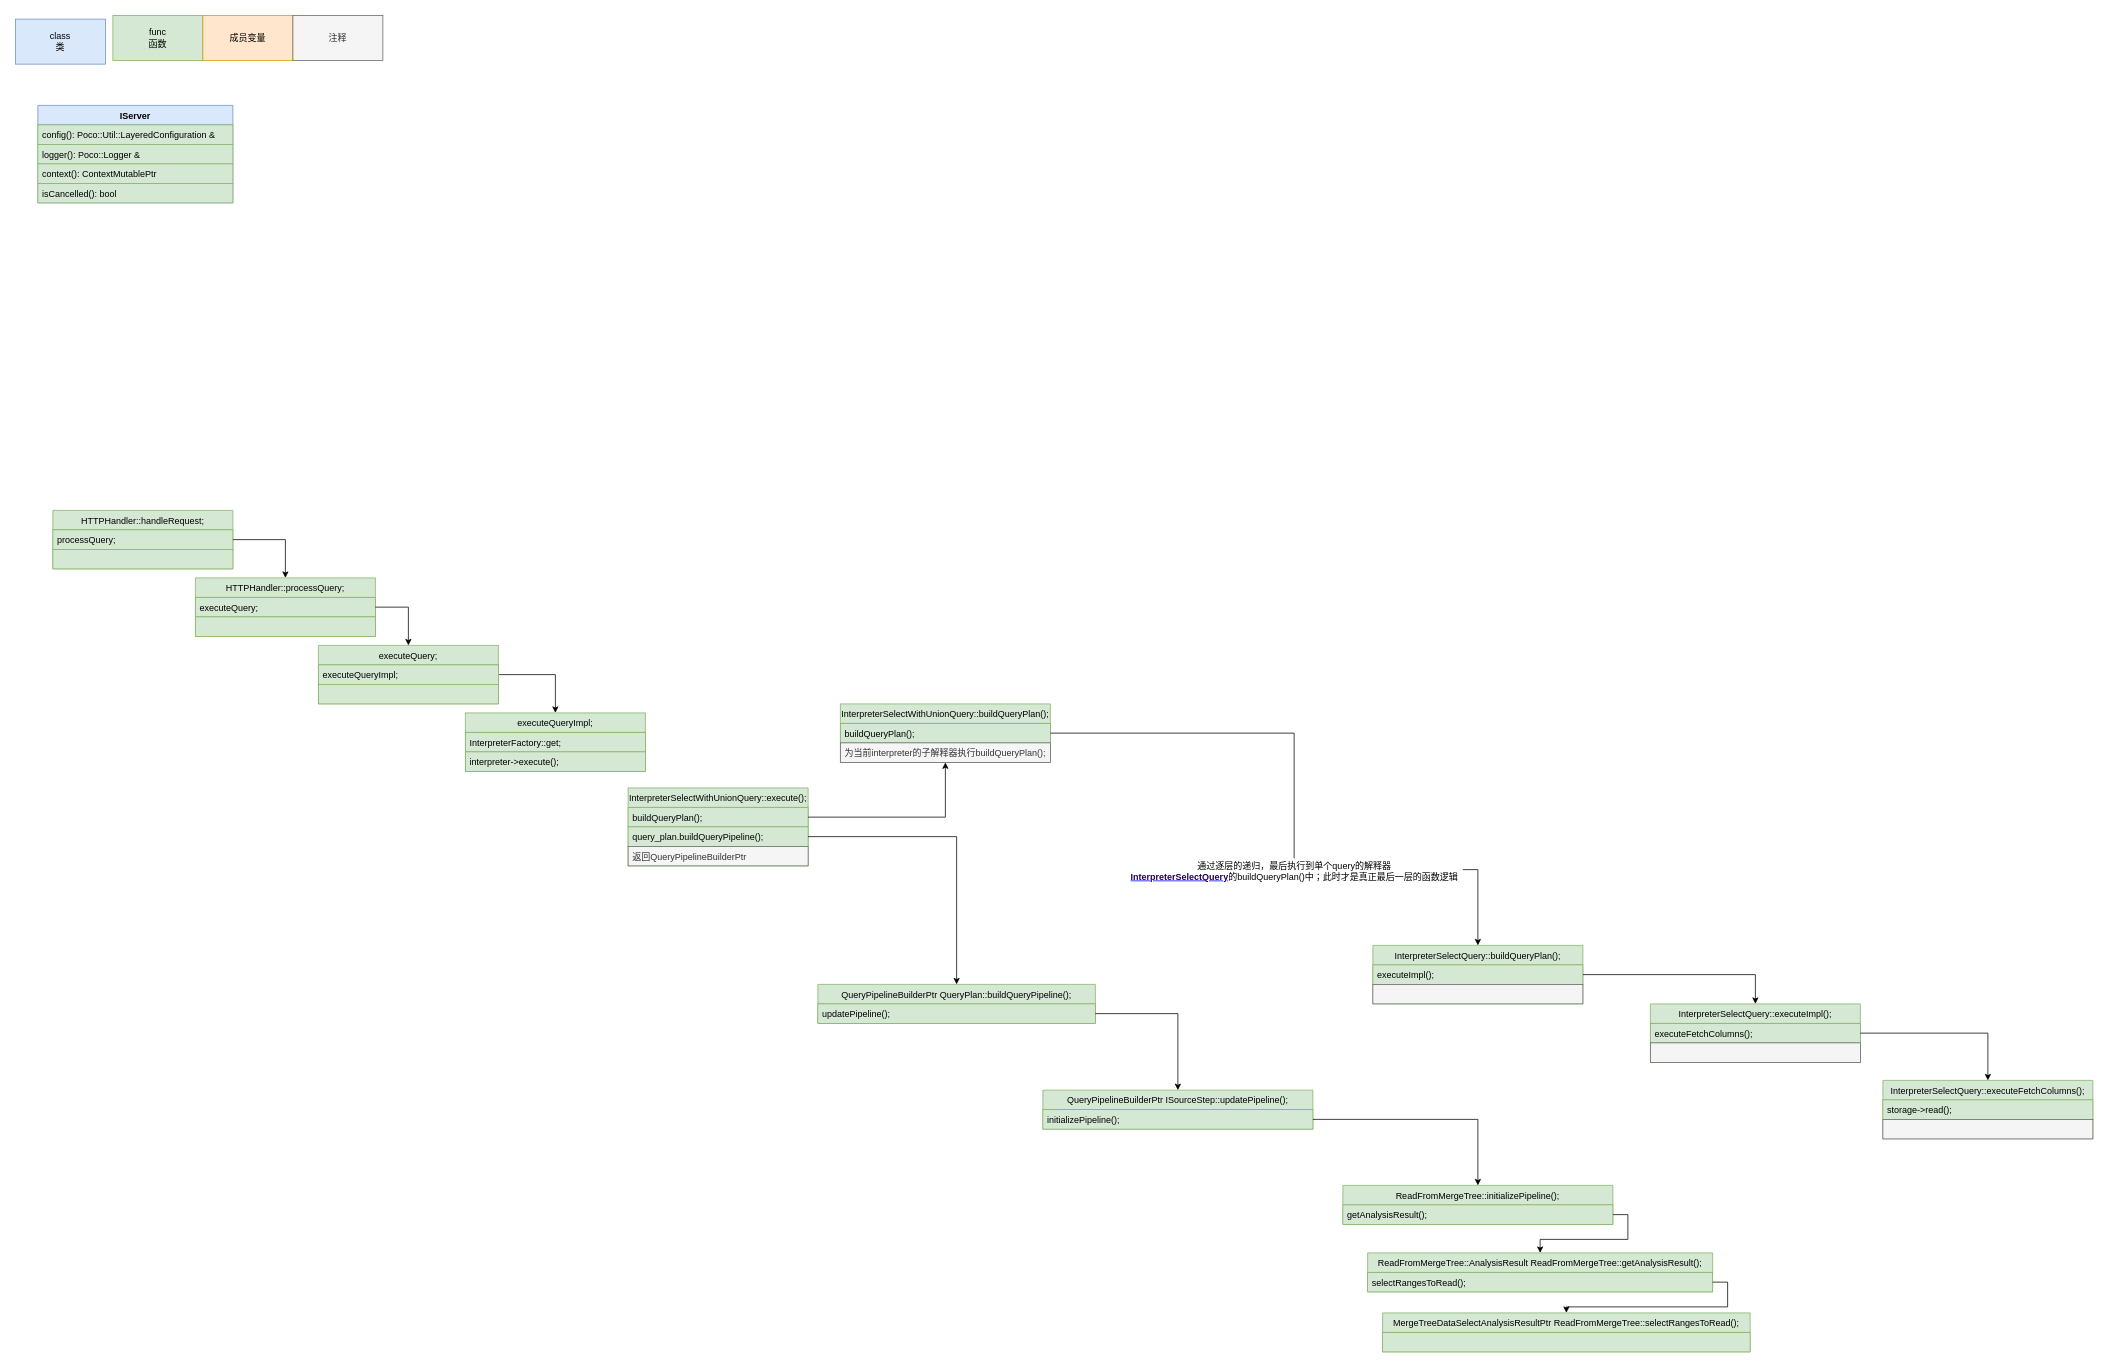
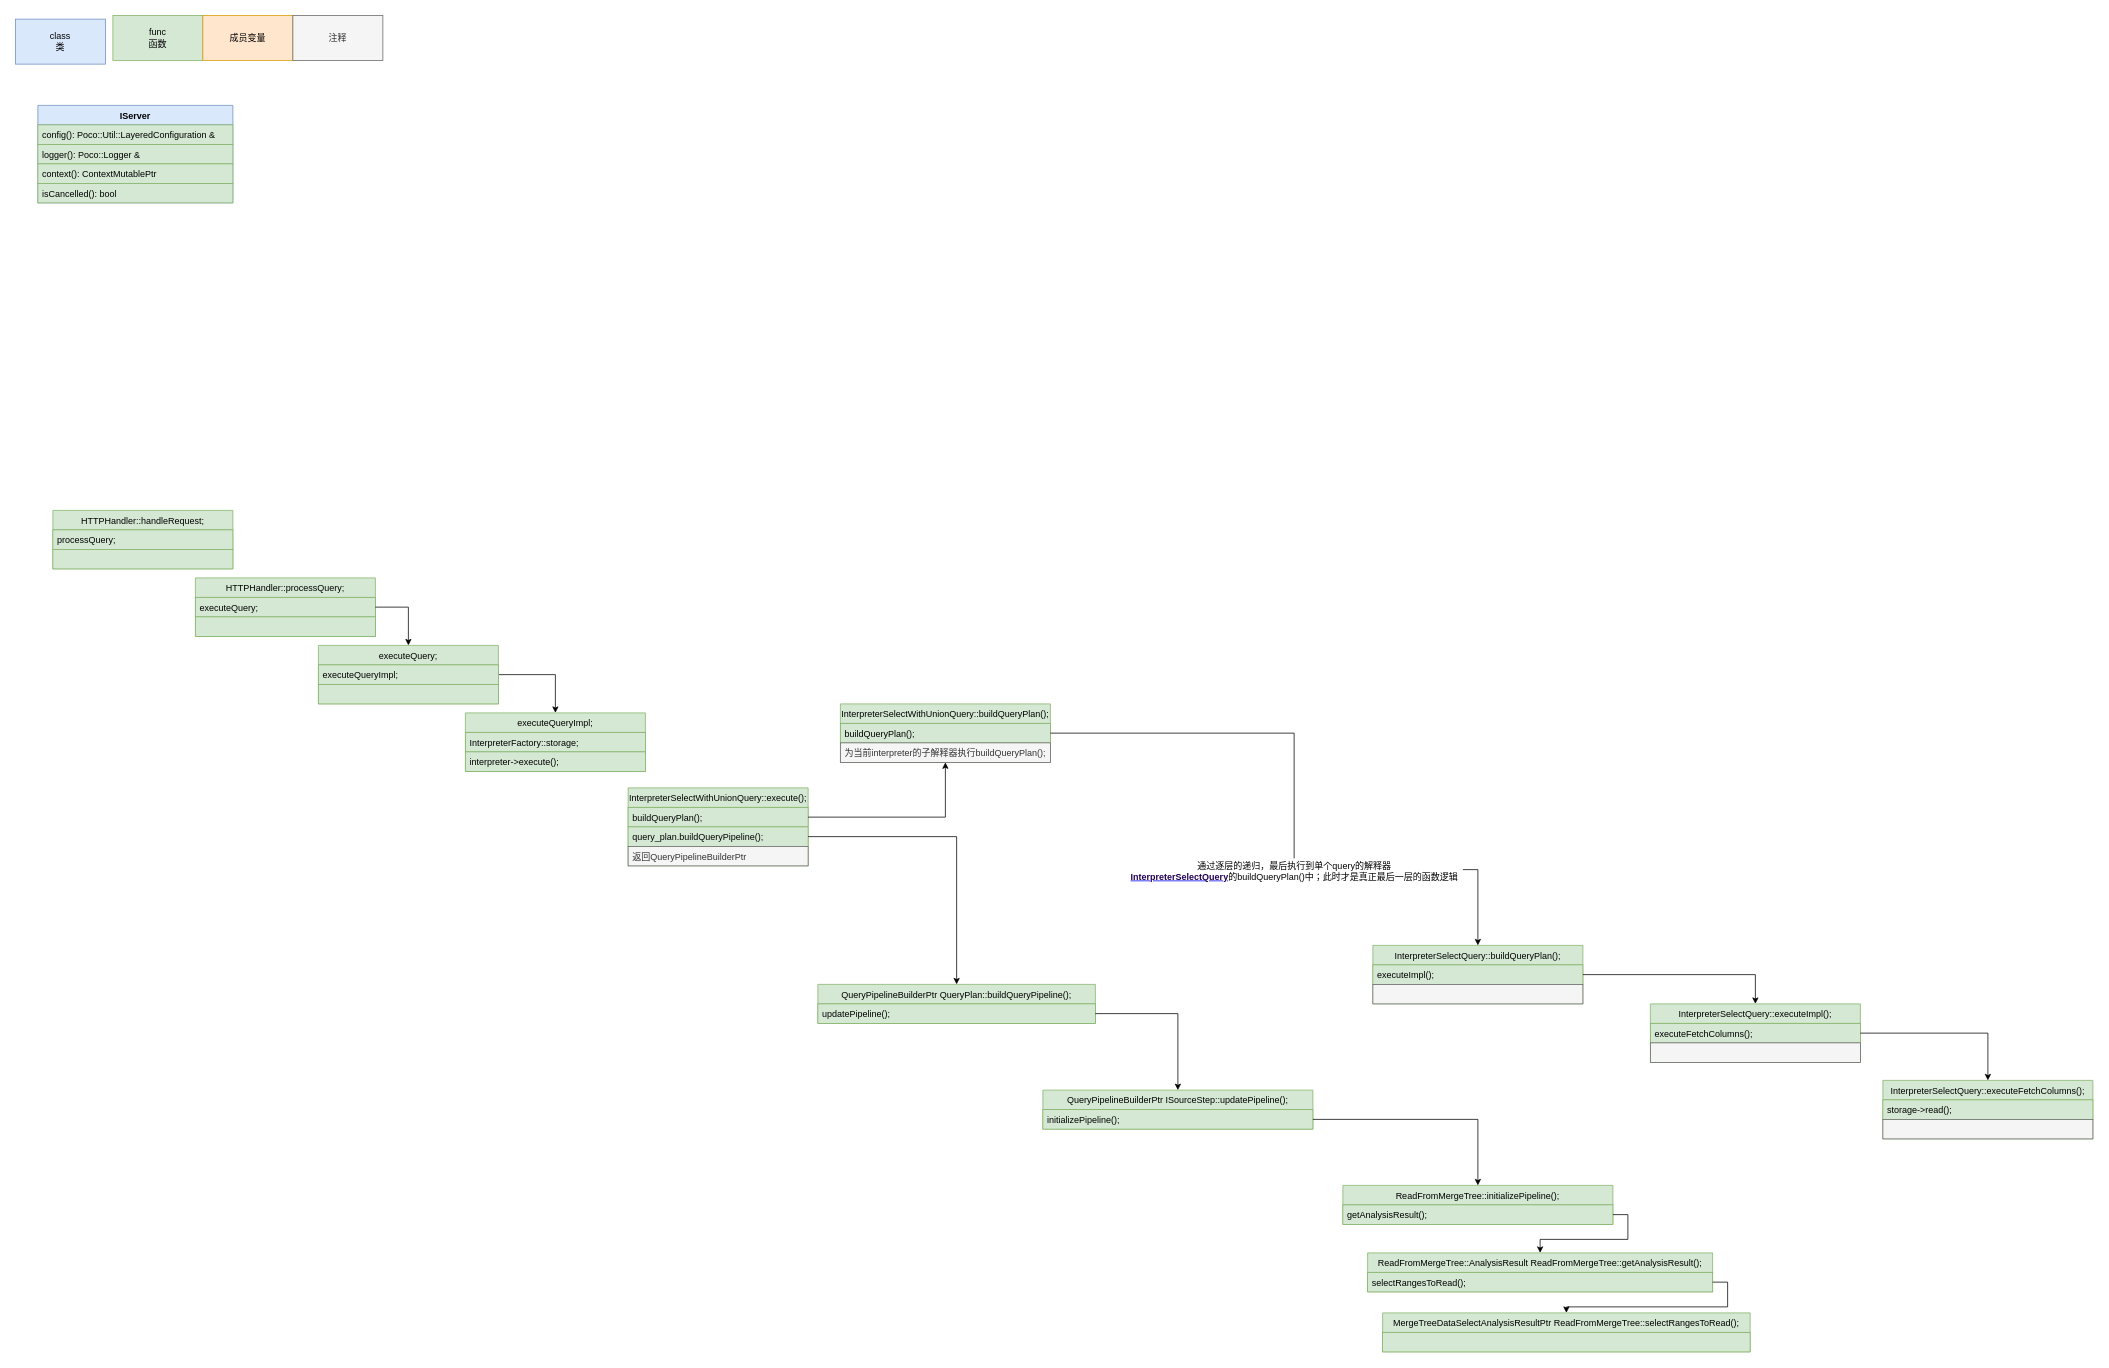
edge "processQuery;" -> "HTTPHandler::processQuery;": removed
node "InterpreterFactory::get;": label "InterpreterFactory::get;" -> "InterpreterFactory::storage;"
